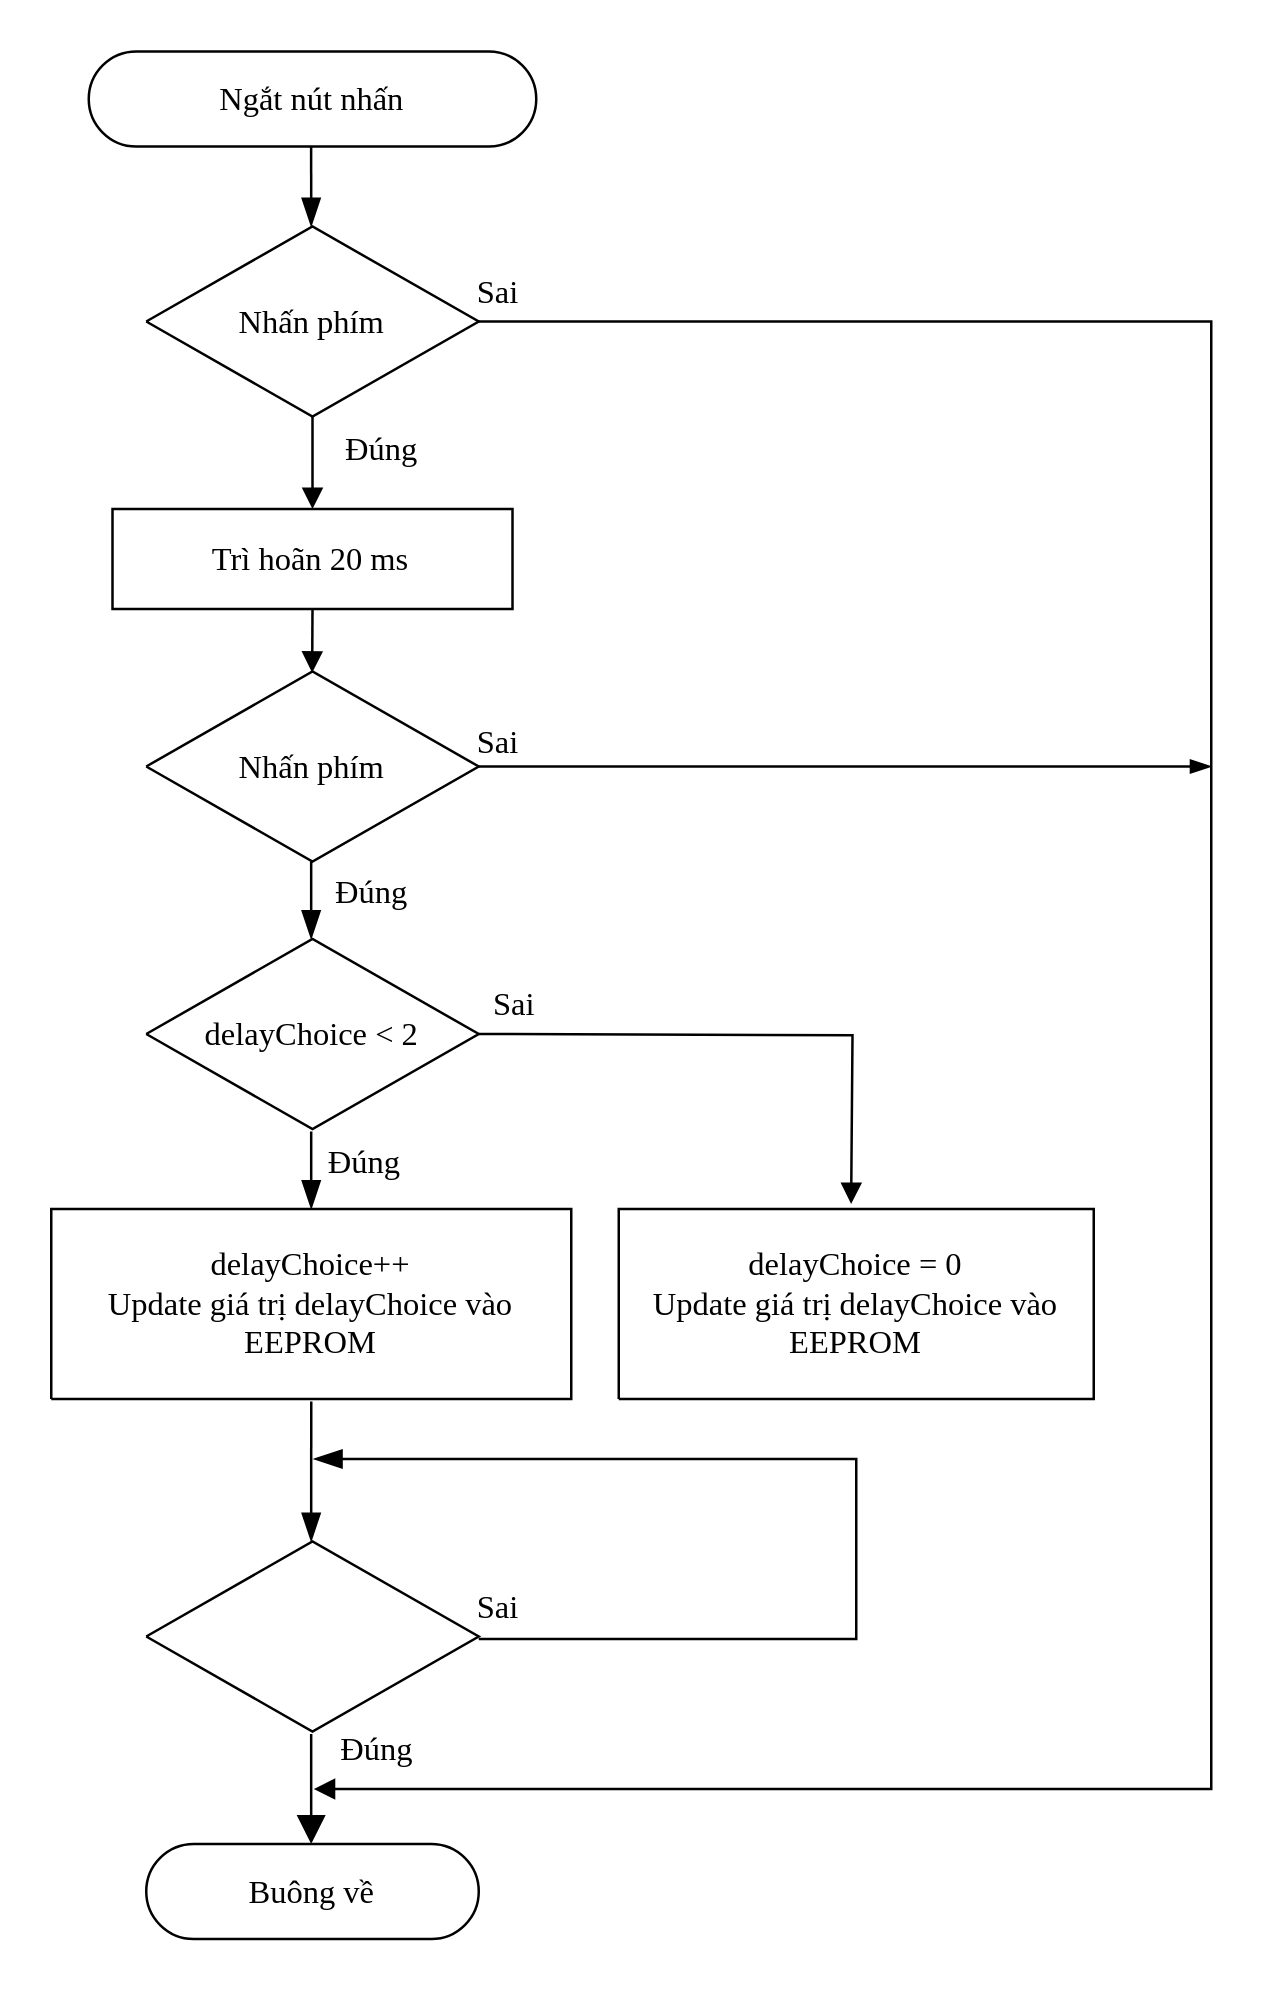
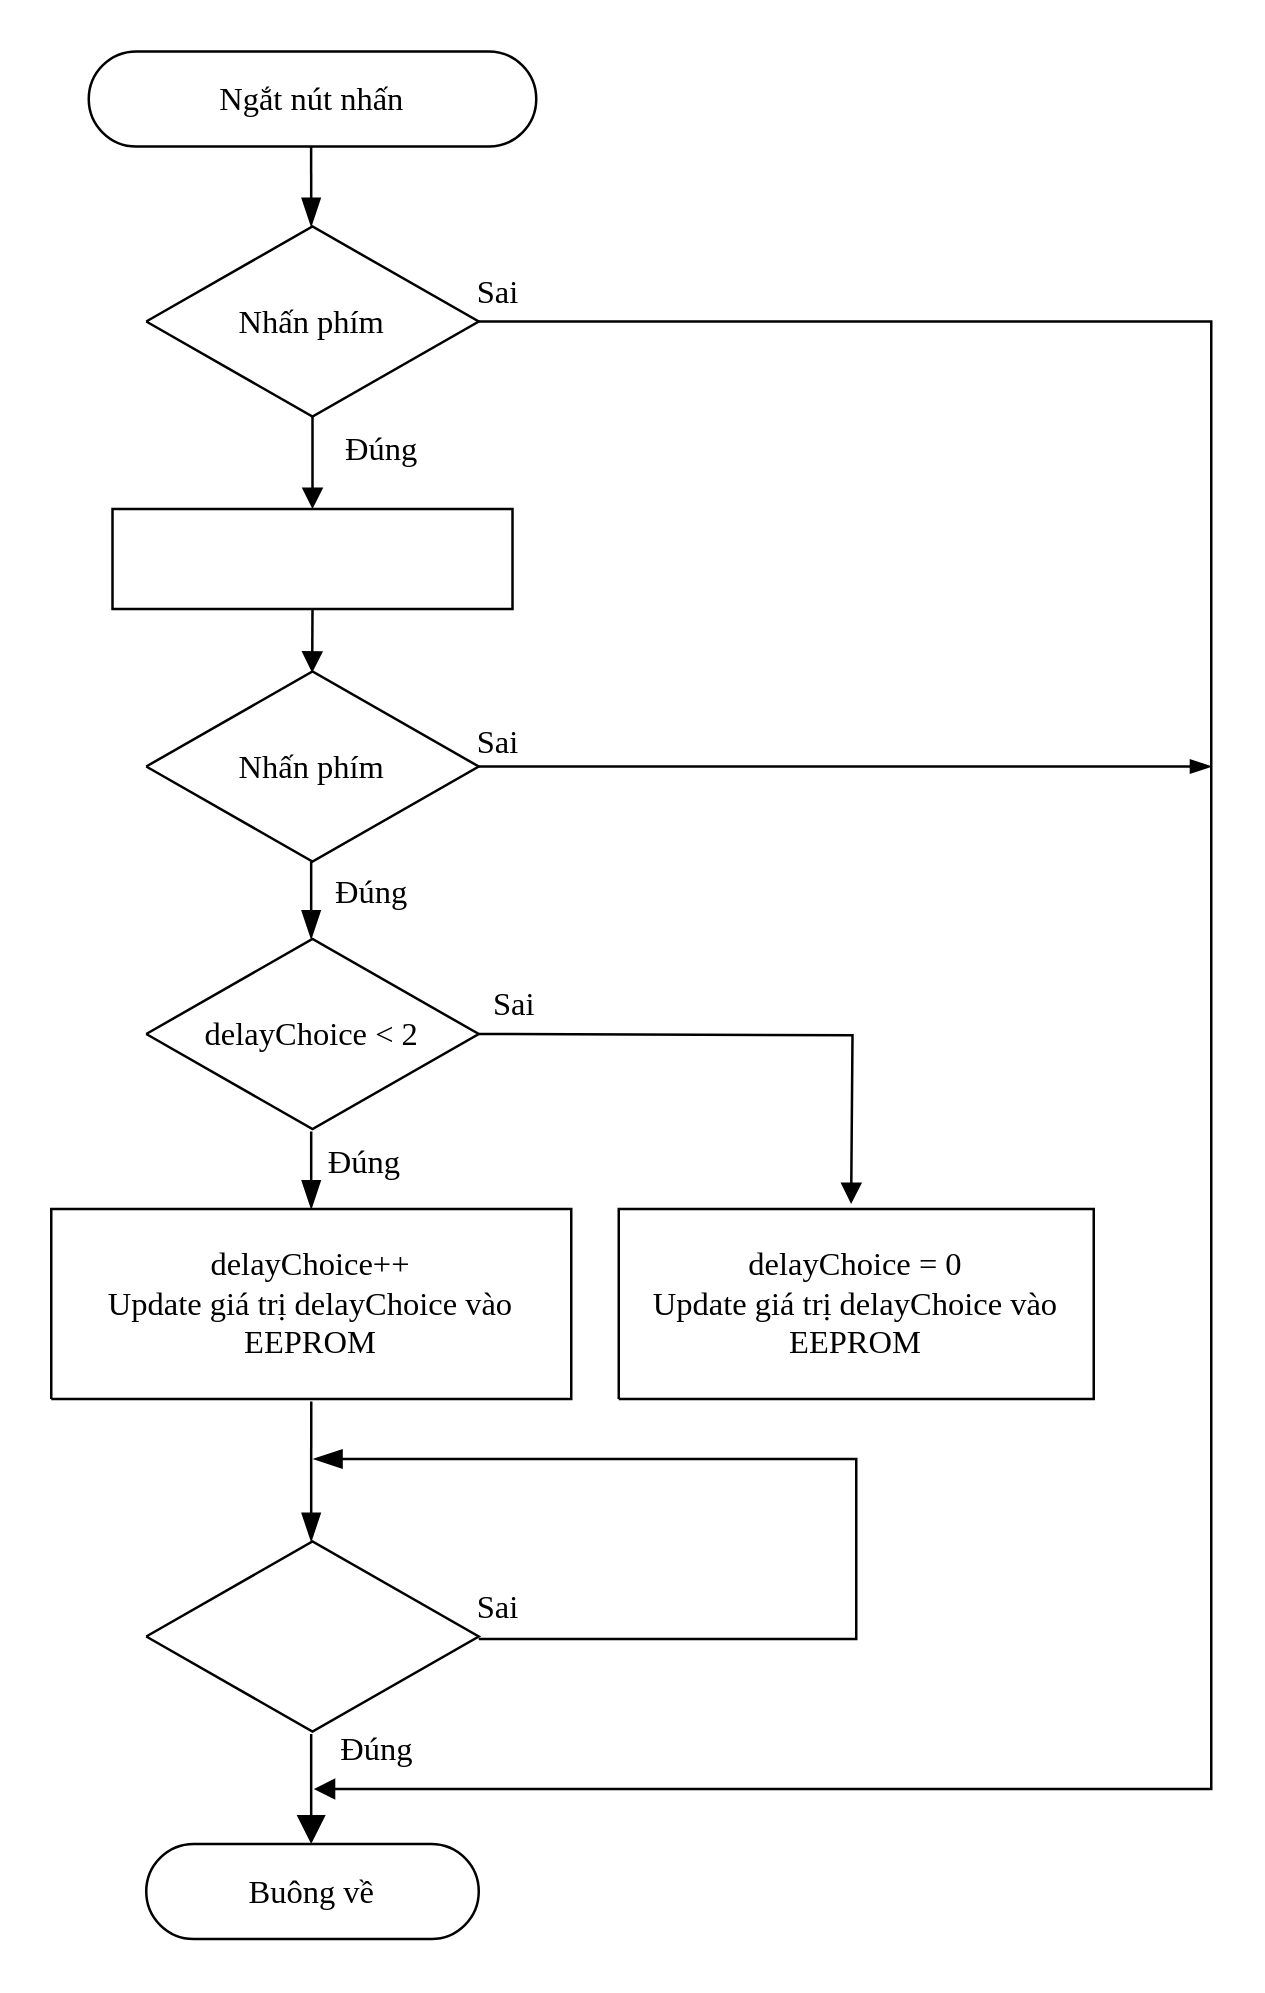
node "Trì hoãn 20 ms": removed
